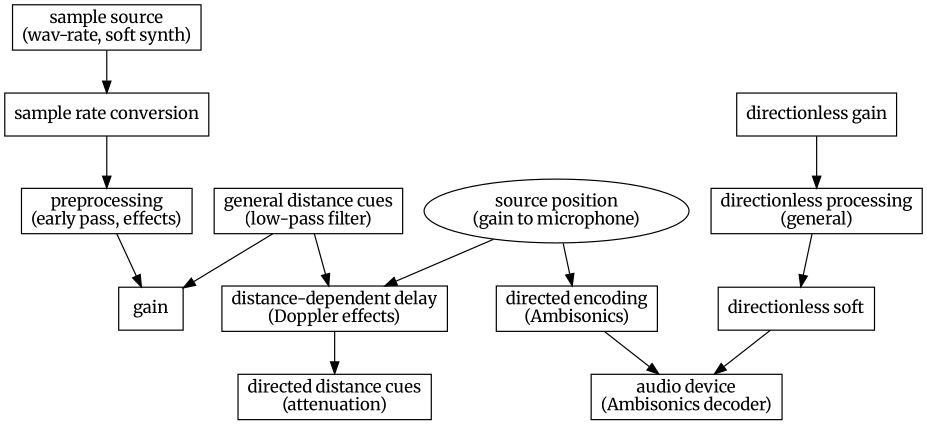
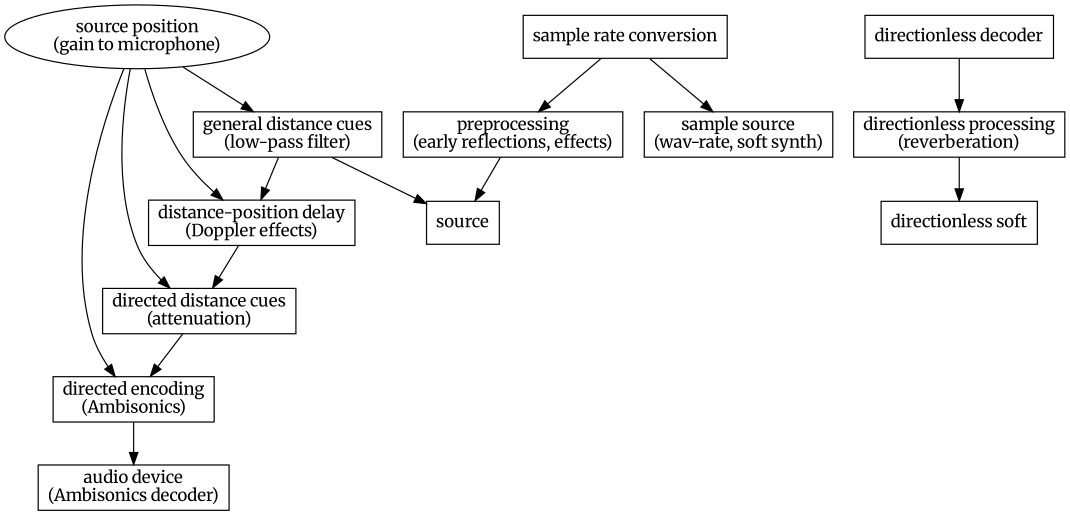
edge "sample source (wav-rate, soft synth)" -> "sample rate conversion": reversed
edge "source position (gain to microphone)" -> "general distance cues (low-pass filter)": added
node "directionless gain": label "directionless gain" -> "directionless decoder"
edge "source position (gain to microphone)" -> "directed distance cues (attenuation)": added
node "preprocessing (early pass, effects)": label "preprocessing (early pass, effects)" -> "preprocessing (early reflections, effects)"
node "directionless processing (general)": label "directionless processing (general)" -> "directionless processing (reverberation)"
node "gain": label "gain" -> "source"
node "distance-dependent delay (Doppler effects)": label "distance-dependent delay (Doppler effects)" -> "distance-position delay (Doppler effects)"
edge "directionless soft" -> "audio device (Ambisonics decoder)": removed
edge "directed distance cues (attenuation)" -> "directed encoding (Ambisonics)": added
